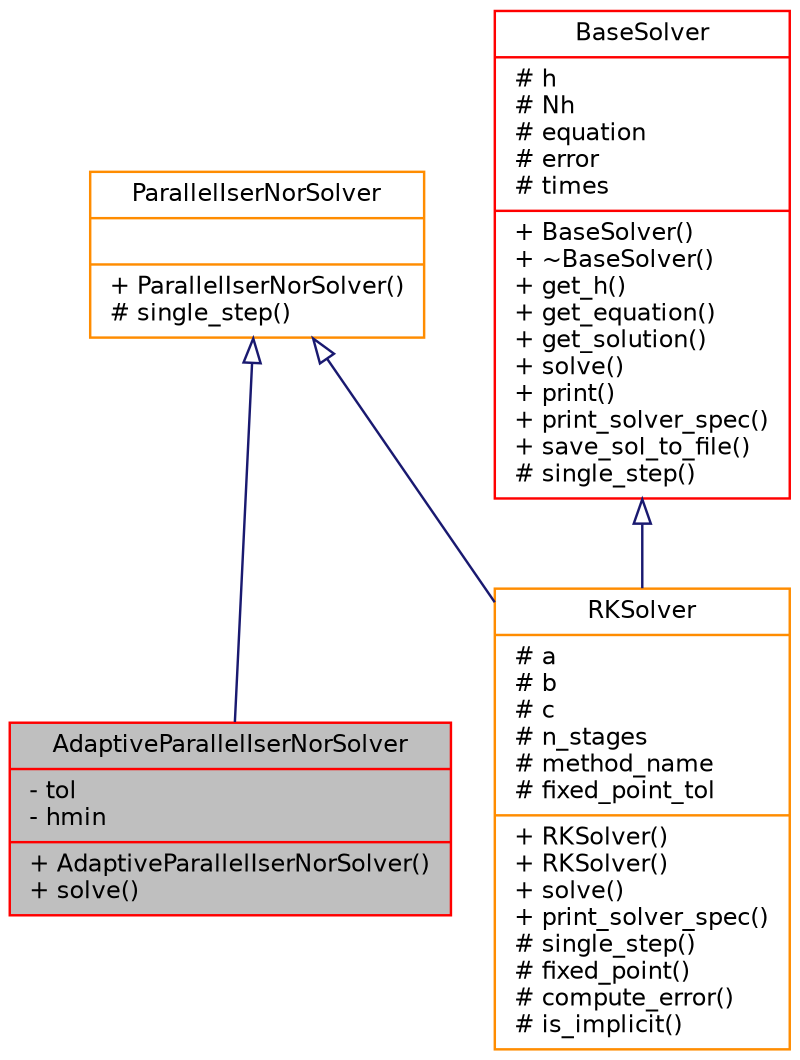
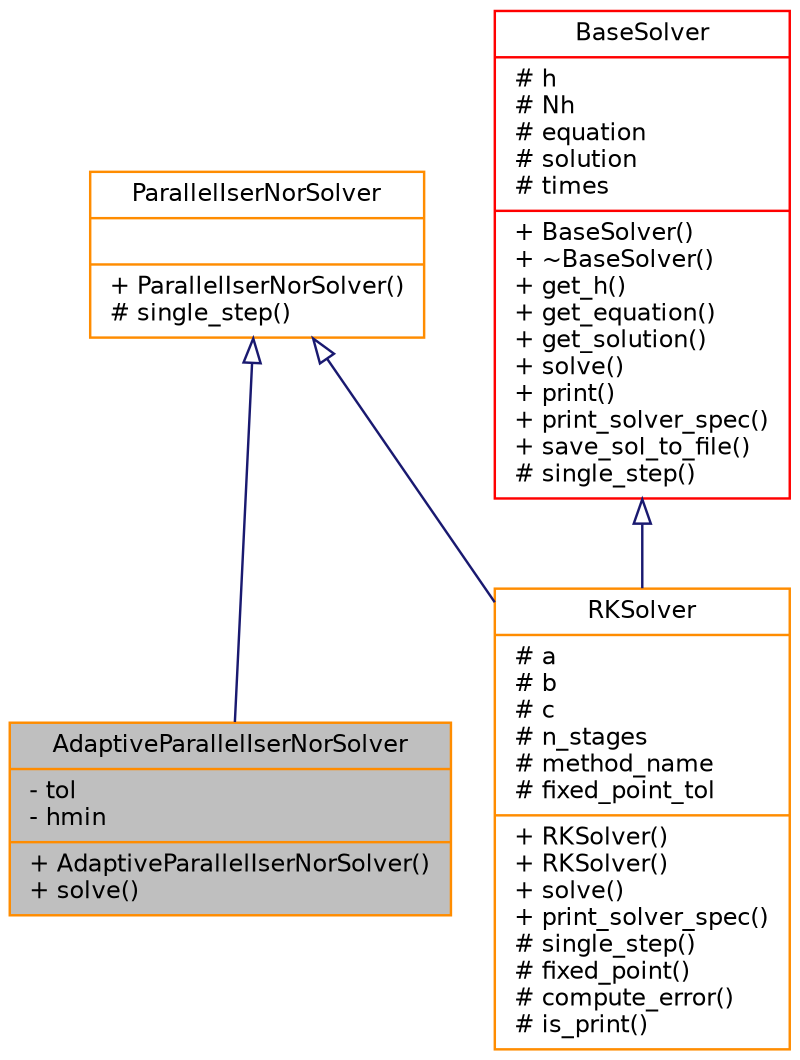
node "BaseSolver": text "# error" -> "# solution"
node "AdaptiveParallelIserNorSolver": color red -> darkorange
node "RKSolver": text "# is_implicit()" -> "# is_print()"
